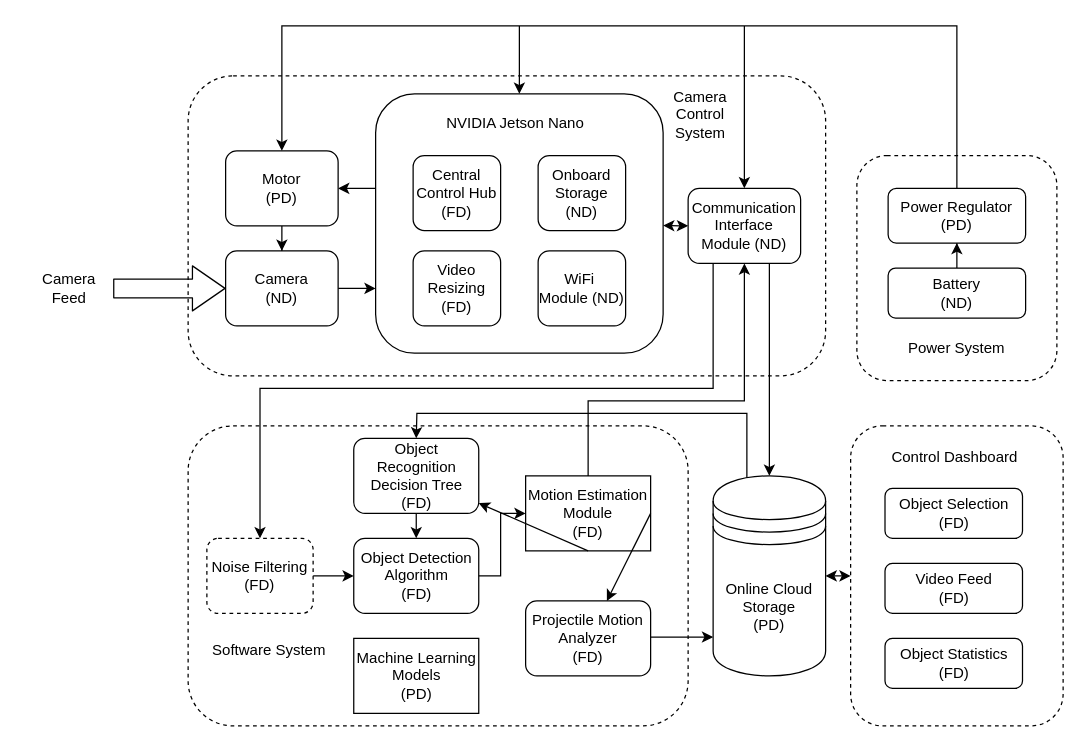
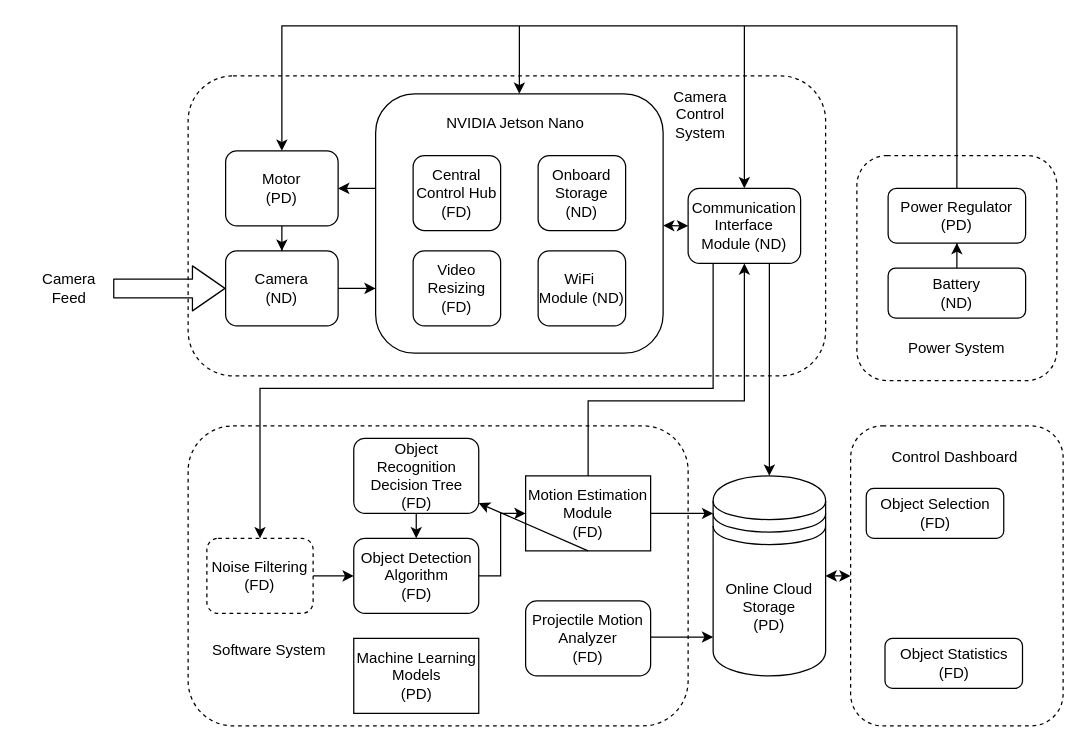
edge "Online Cloud Storage (PD)" -> "Object Recognition Decision Tree (FD)": removed
node "Object Selection (FD)": moved (954, 513) -> (935, 513)
edge "Motion Estimation Module (FD)" -> "Projectile Motion Analyzer (FD)": now "Motion Estimation Module (FD)" -> "Online Cloud Storage (PD)"
node "Video Feed (FD)": removed
